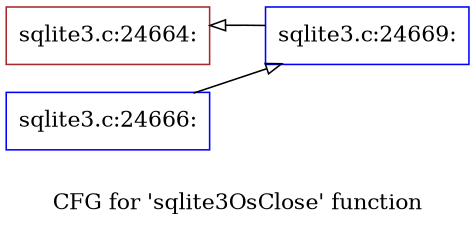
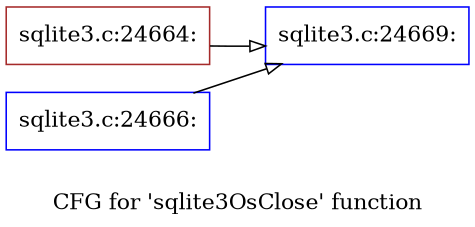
edge "sqlite3.c:24669:" -> "sqlite3.c:24664:": reversed
